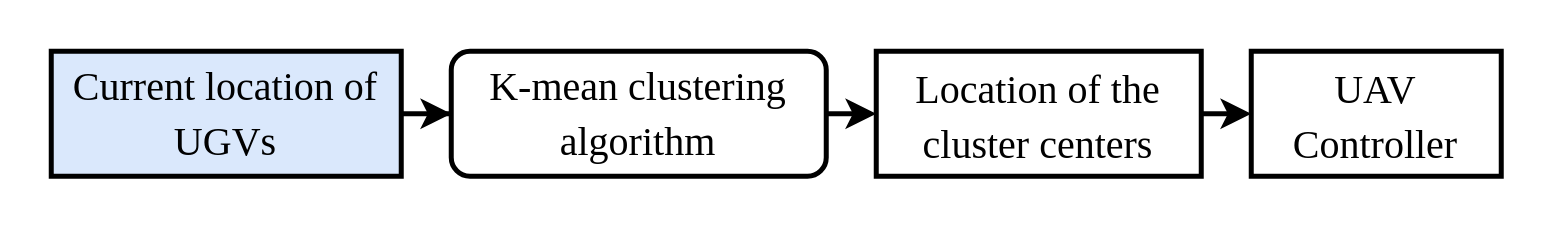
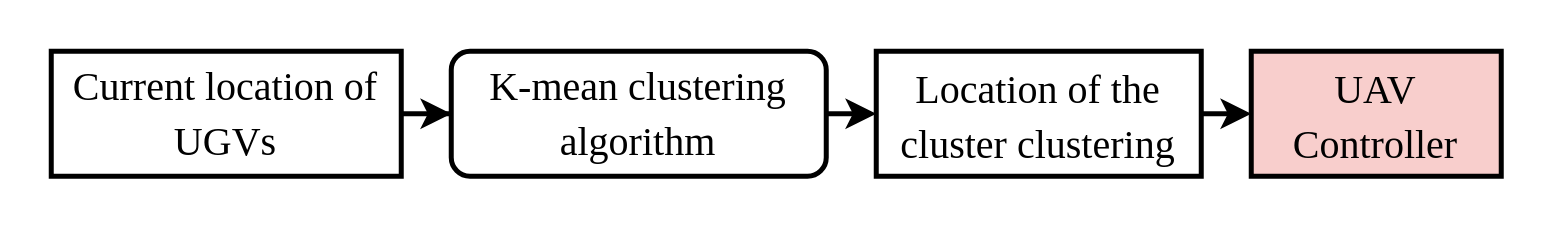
node "Current location of UGVs": fillcolor #dae8fc -> #ffffff
node "Location of the cluster centers": label "Location of the cluster centers" -> "Location of the cluster clustering"
node "UAV Controller": fillcolor #ffffff -> #f8cecc
